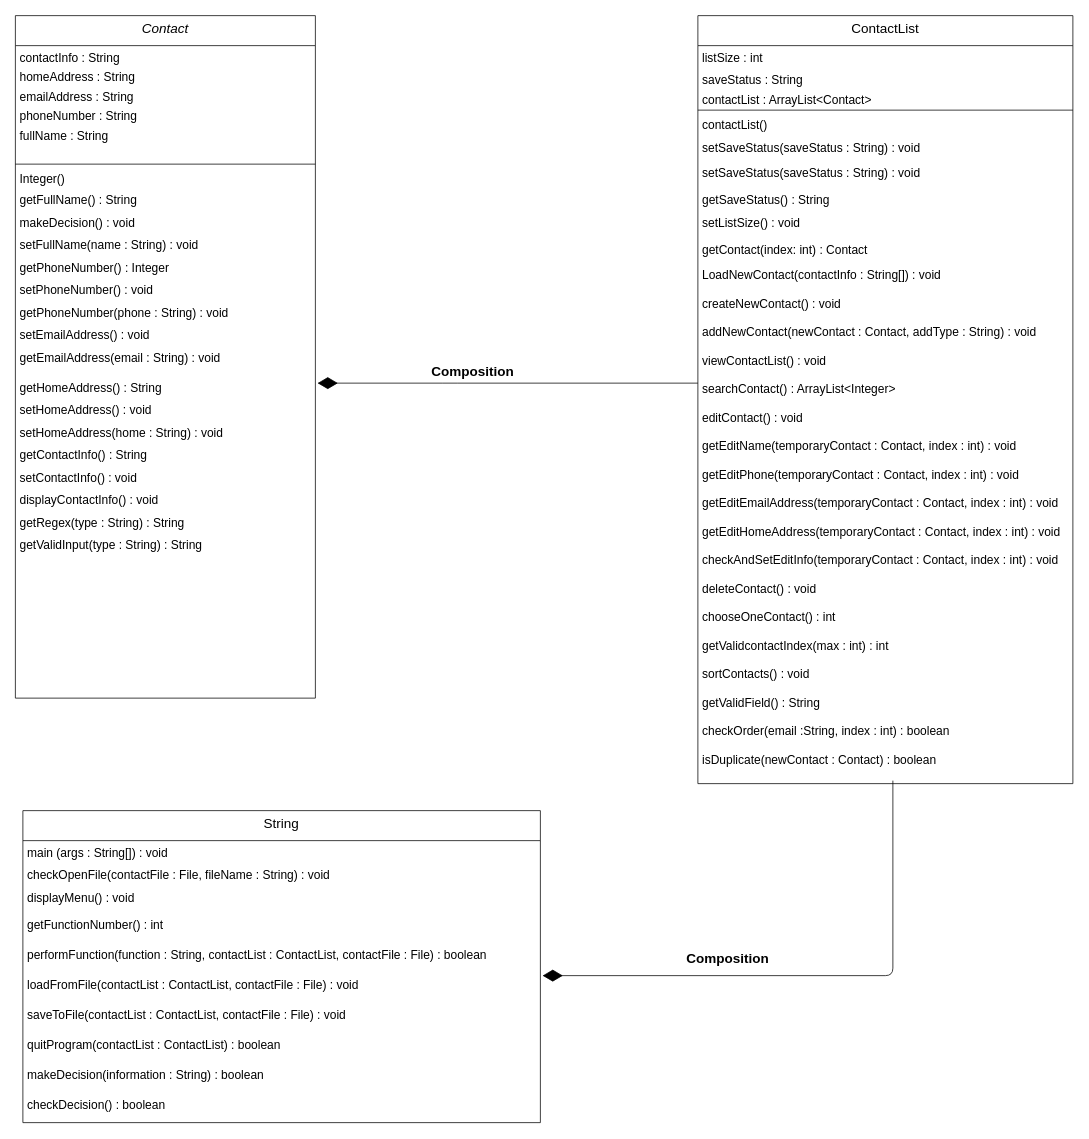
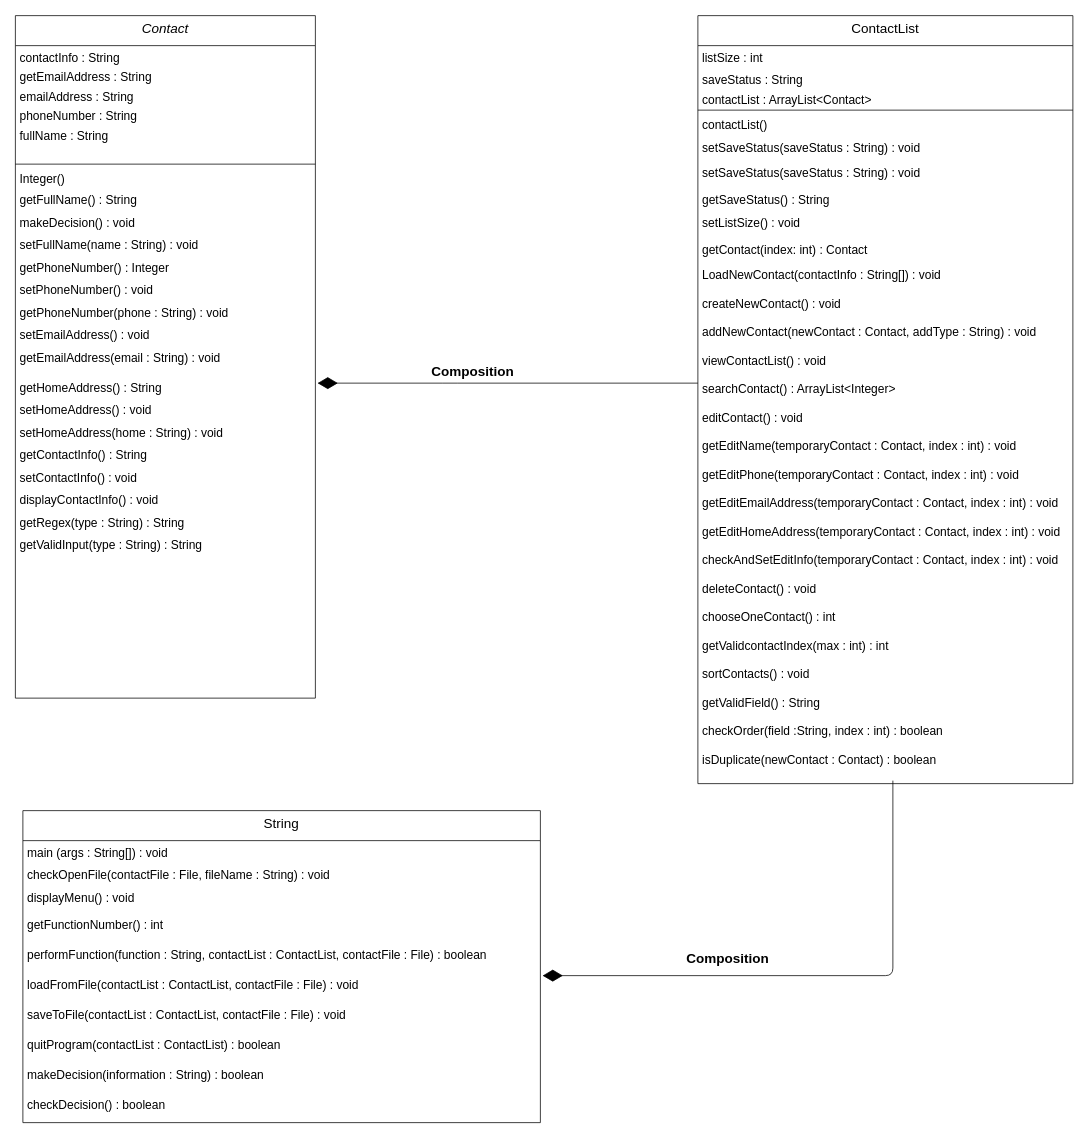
node "homeAddress : String": label "homeAddress : String" -> "getEmailAddress : String"
node "checkOrder(email :String, index : int) : boolean": label "checkOrder(email :String, index : int) : boolean" -> "checkOrder(field :String, index : int) : boolean"
